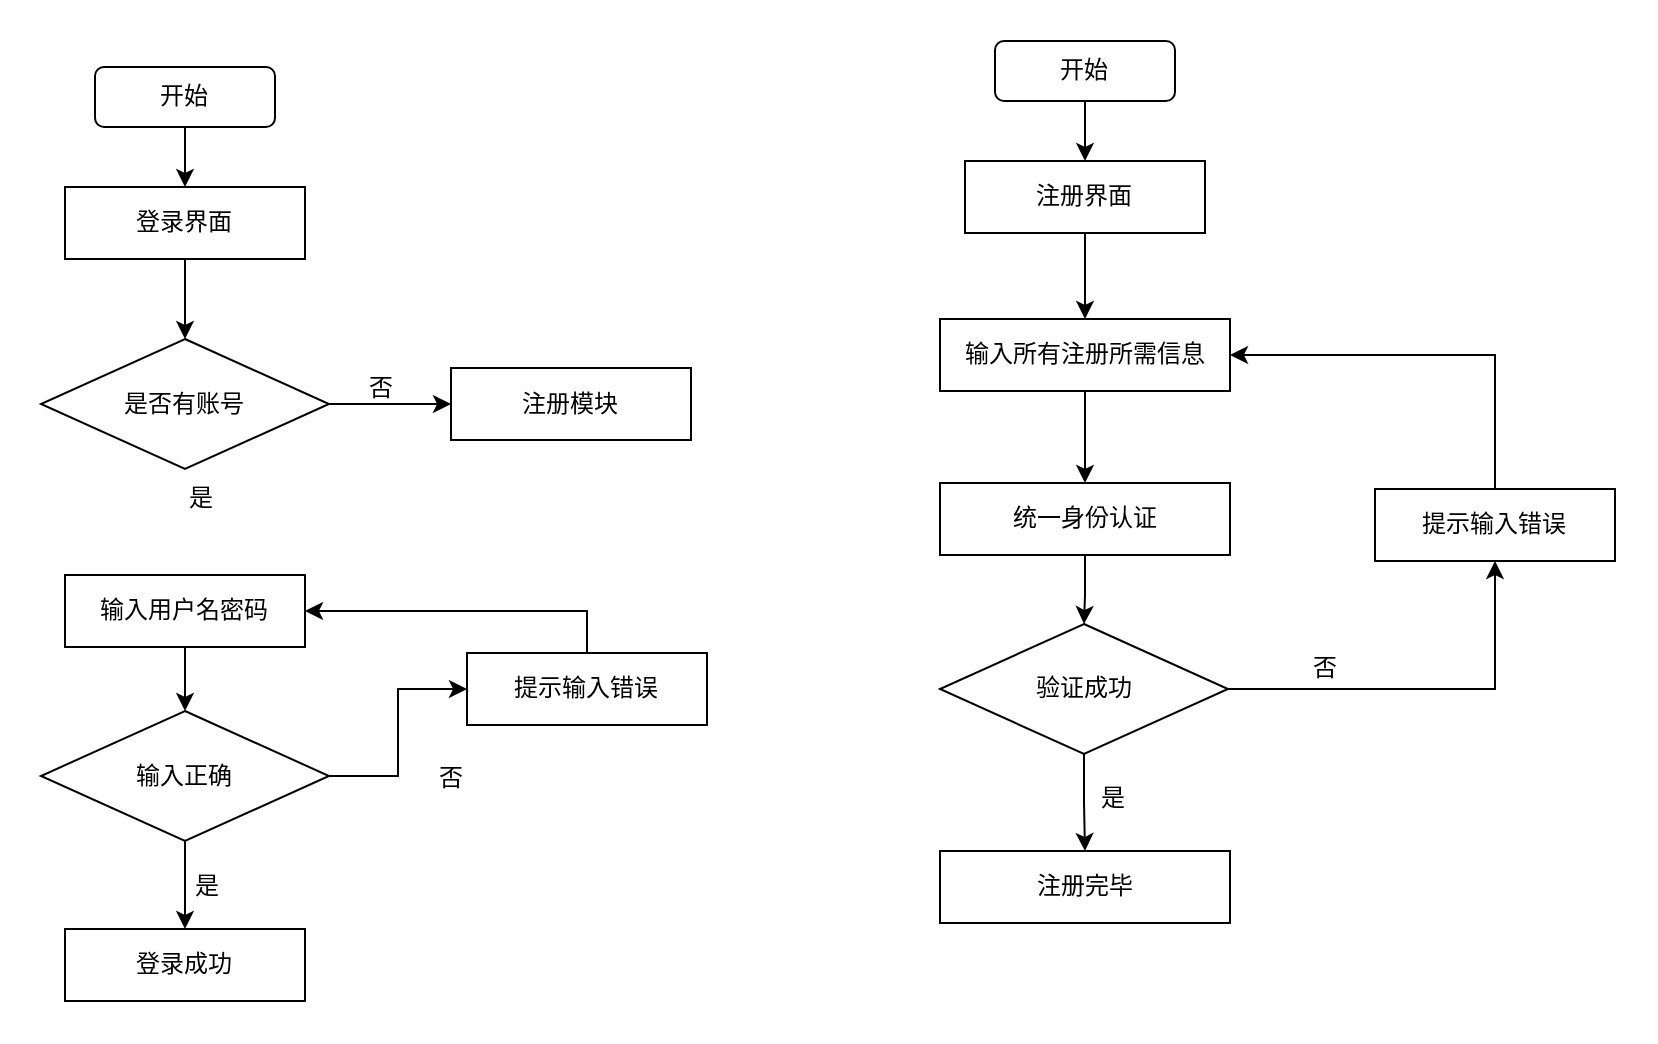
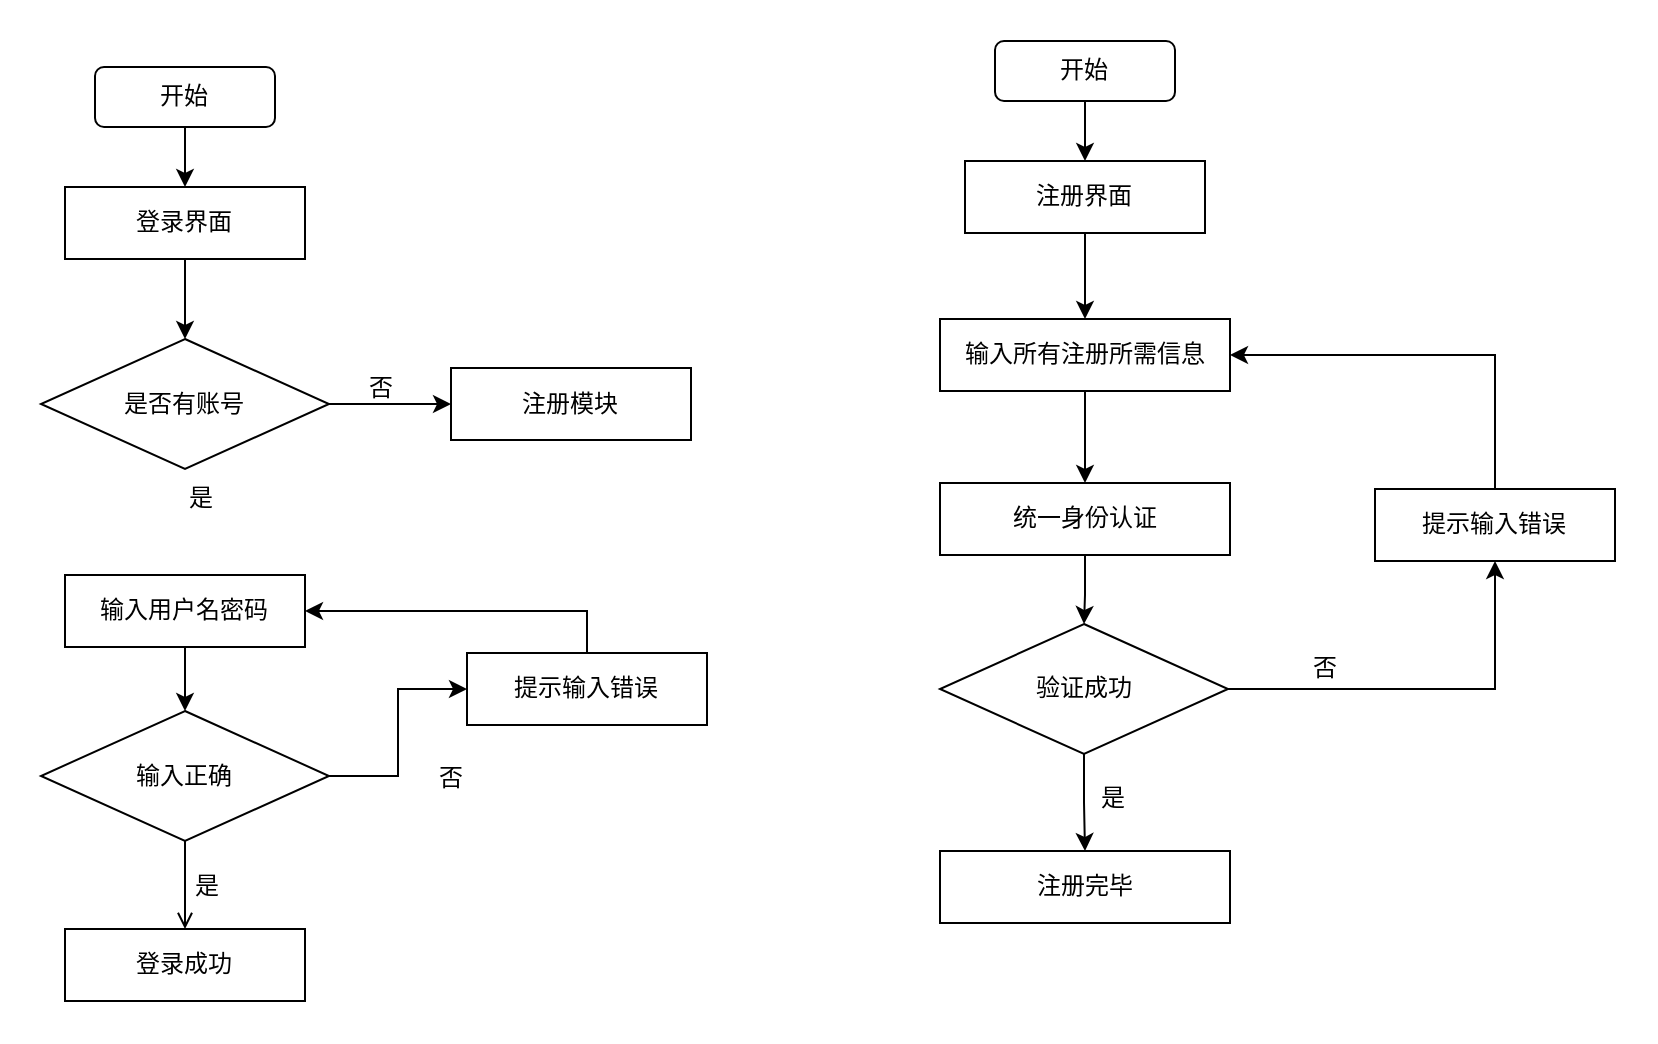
edge "输入正确" -> "登录成功": arrowhead classic -> open
